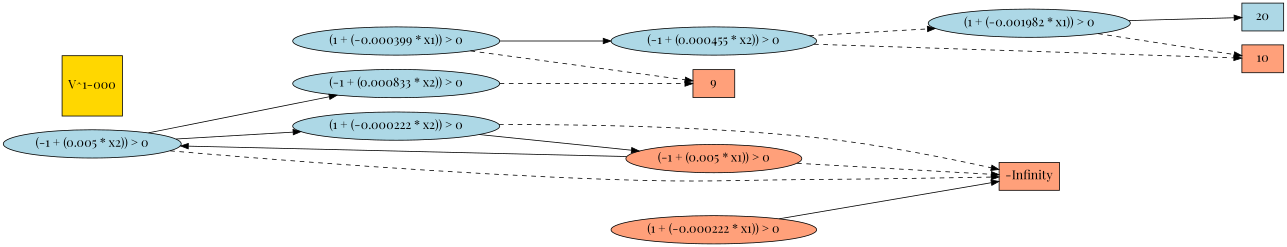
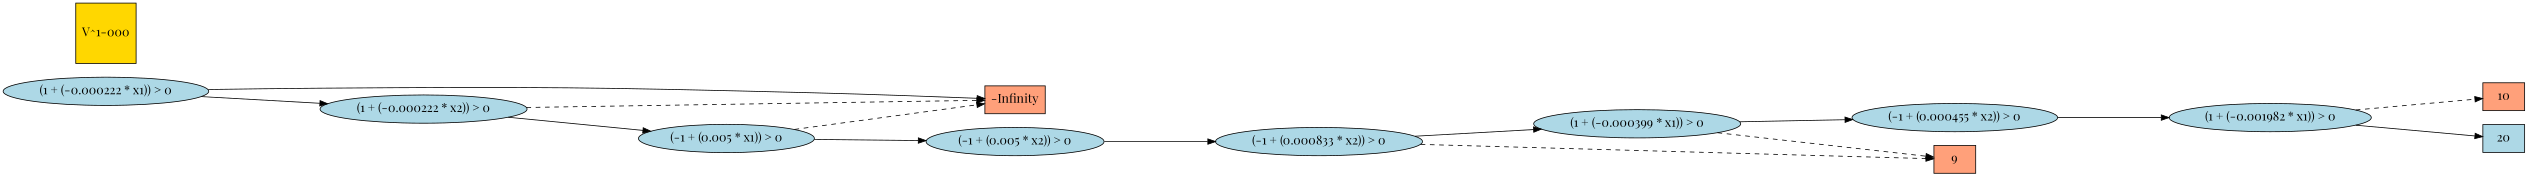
edge "(-1 + (0.000455 * x2)) > 0" -> "(1 + (-0.001982 * x1)) > 0": style dashed -> solid
edge "(-1 + (0.000455 * x2)) > 0" -> "10": removed
edge "(-1 + (0.000833 * x2)) > 0" -> "(1 + (-0.000399 * x1)) > 0": added
edge "(-1 + (0.005 * x2)) > 0" -> "(1 + (-0.000222 * x2)) > 0": now "(1 + (-0.000222 * x1)) > 0" -> "(1 + (-0.000222 * x2)) > 0"
node "(-1 + (0.005 * x1)) > 0": fillcolor lightsalmon -> lightblue
edge "(-1 + (0.005 * x2)) > 0" -> "-Infinity": removed
node "(1 + (-0.000222 * x1)) > 0": fillcolor lightsalmon -> lightblue
